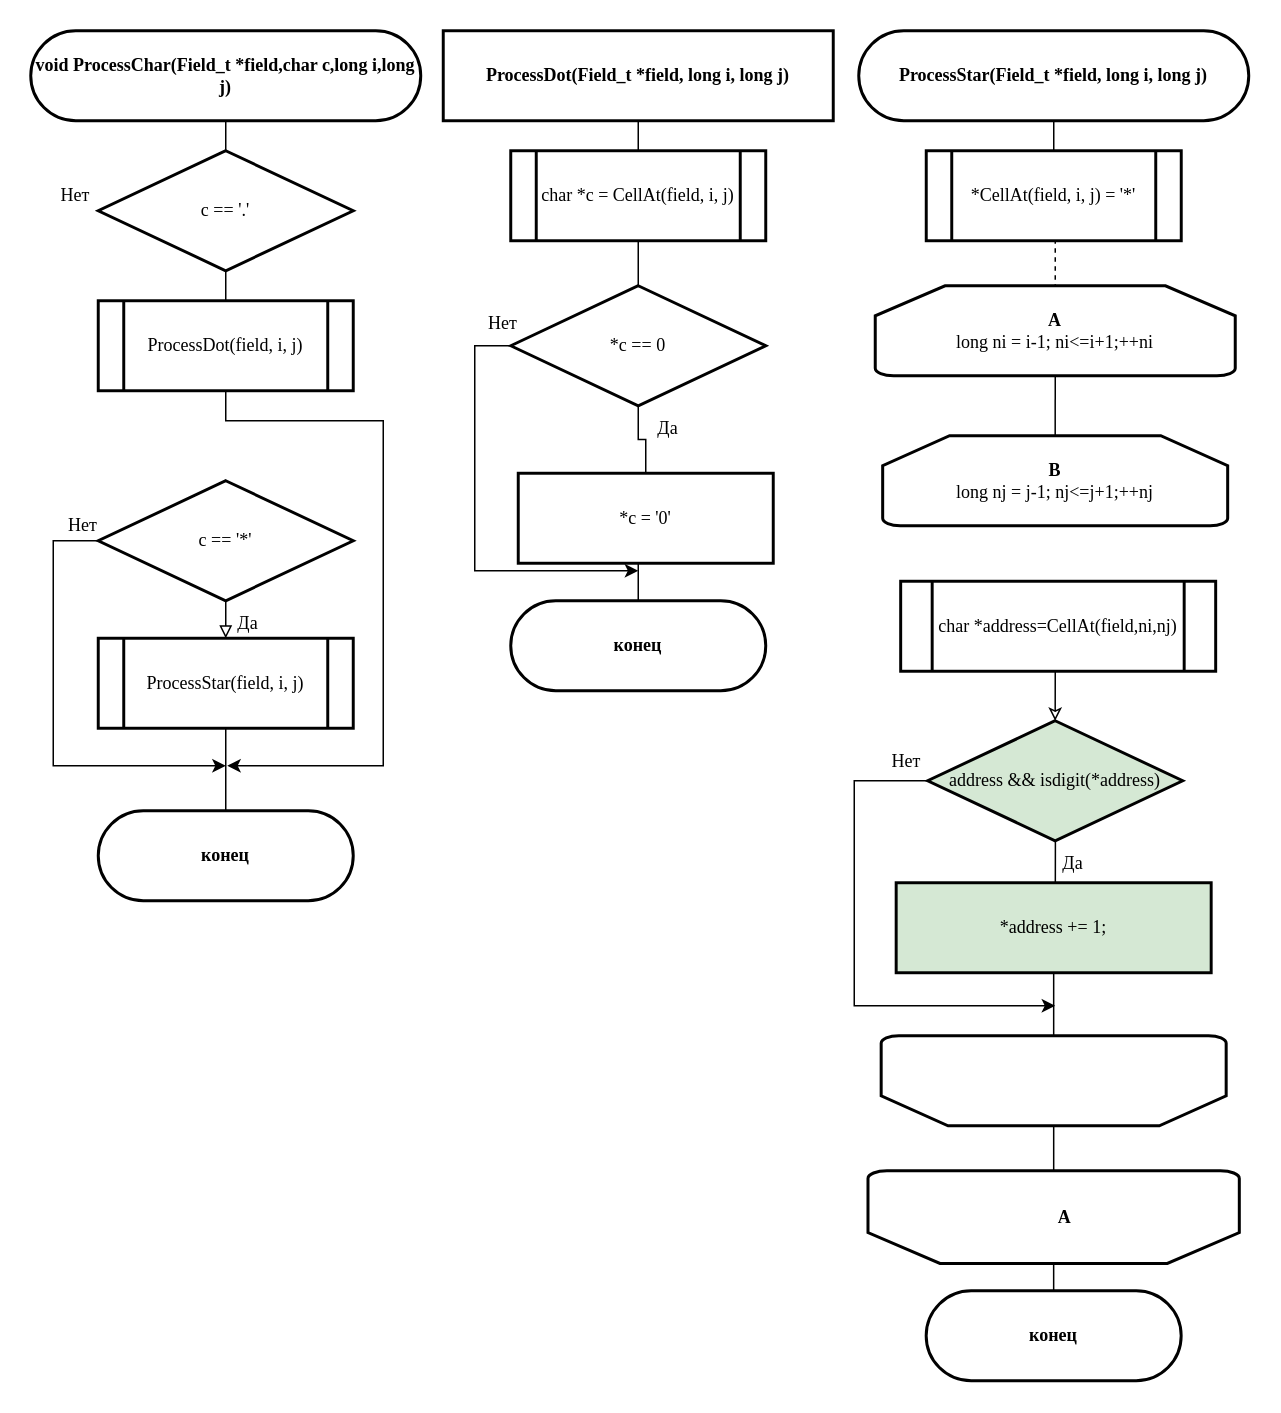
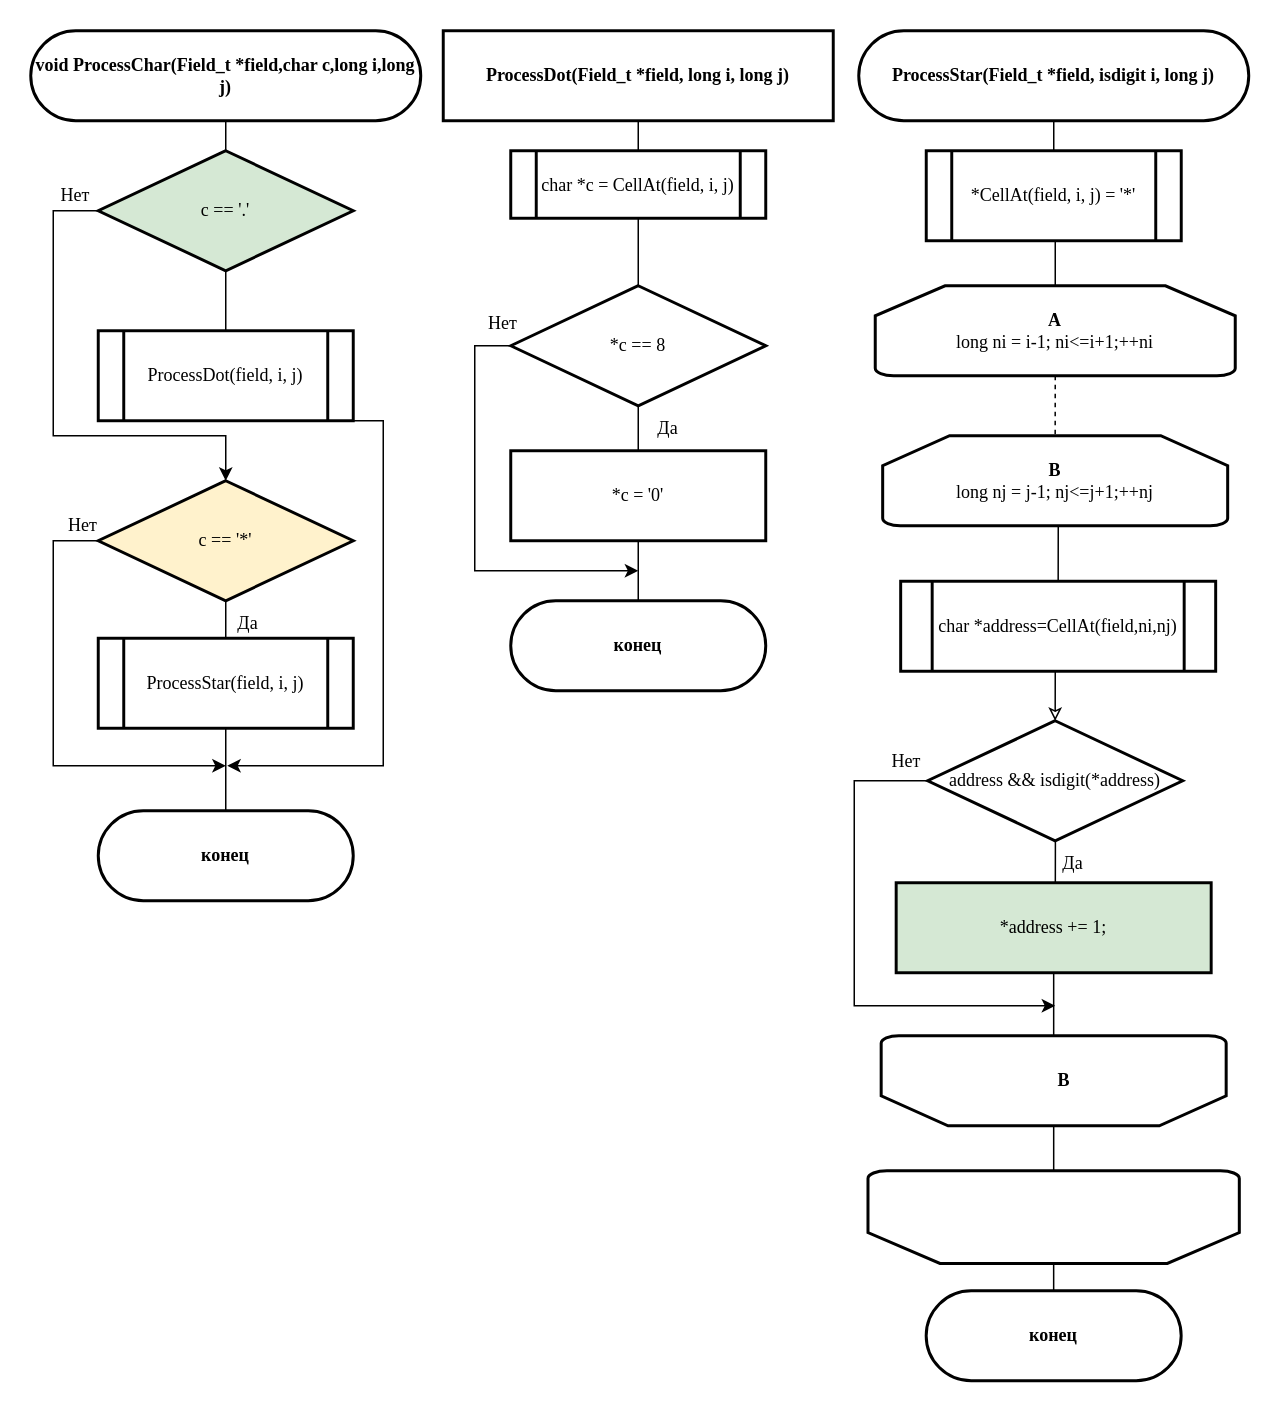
node "ProcessStar(Field_t *field, long i, long j)": label "ProcessStar(Field_t *field, long i, long j)" -> "ProcessStar(Field_t *field, isdigit i, long j)"
node "char *c = CellAt(field, i, j)": size 255x90 -> 255x68
node "c == '.'": fillcolor #ffffff -> #d5e8d4
edge "*CellAt(field, i, j) = '*'" -- "A long ni = i-1; ni<=i+1;++ni": style dashed -> solid
node "ProcessDot(field, i, j)": moved (226, 346) -> (226, 376)
node "*c == 0": label "*c == 0" -> "*c == 8"
edge "A long ni = i-1; ni<=i+1;++ni" -- "B long nj = j-1; nj<=j+1;++nj": style solid -> dashed
edge "c == '.'" -> "c == '*'": added
node "*c = '0'": moved (646, 518) -> (638, 496)
node "c == '*'": fillcolor #ffffff -> #fff2cc
edge "B long nj = j-1; nj<=j+1;++nj" -- "char *address=CellAt(field,ni,nj)": added
edge "c == '*'" -> "ProcessStar(field, i, j)": arrowhead block -> none
node "address && isdigit(*address)": fillcolor #d5e8d4 -> #ffffff
node "B": added
node "A": removed
